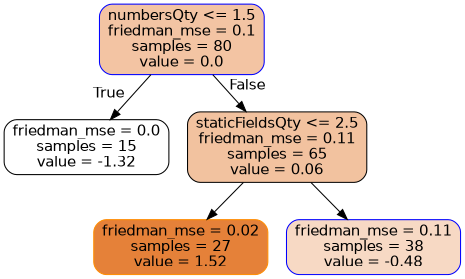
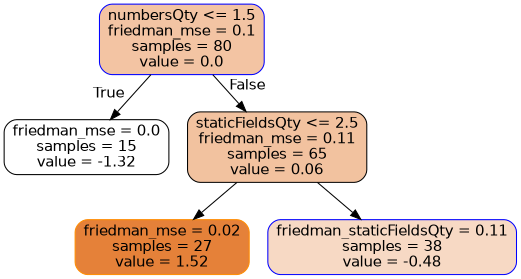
node "friedman_mse = 0.11 samples = 38 value = -0.48": label "friedman_mse = 0.11 samples = 38 value = -0.48" -> "friedman_staticFieldsQty = 0.11 samples = 38 value = -0.48"
